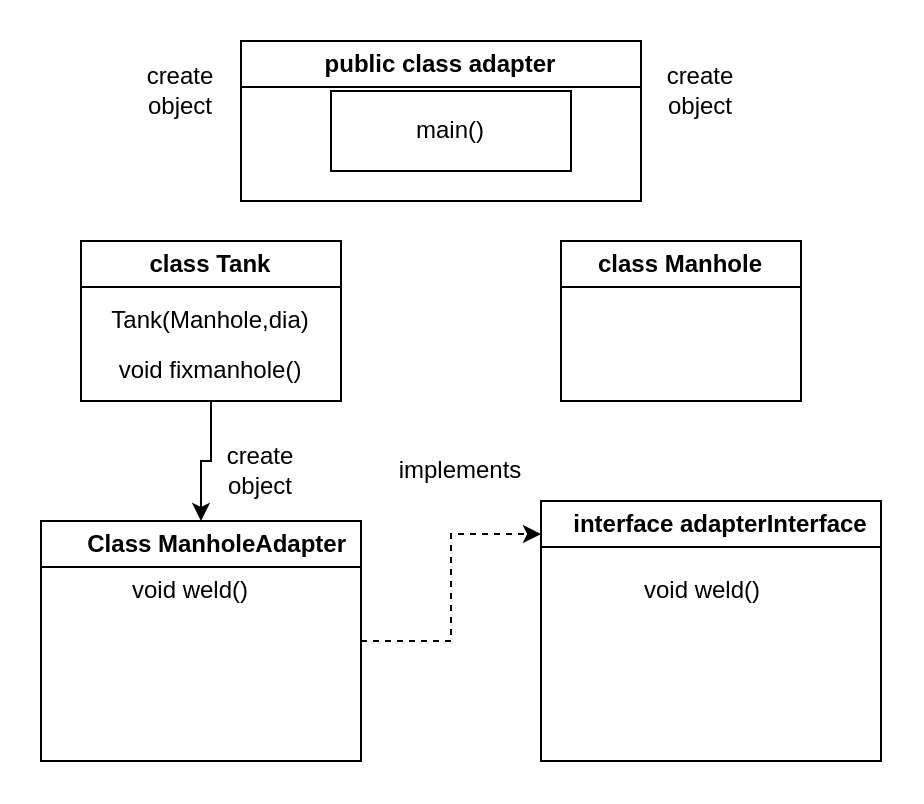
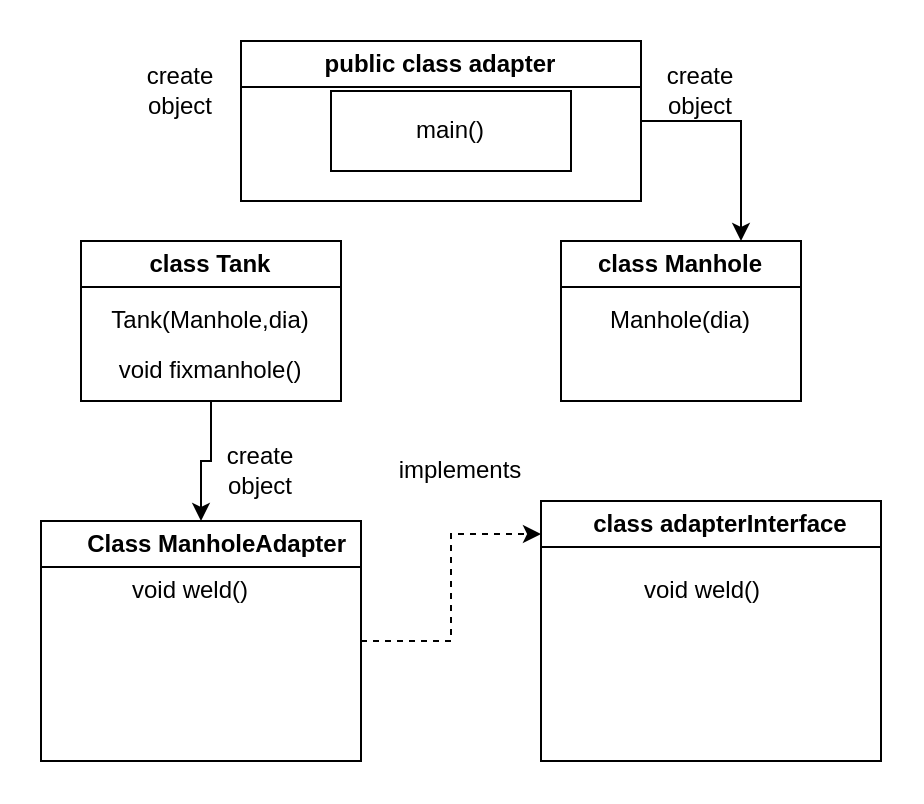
edge "public class adapter" -> "class Manhole": added
node "Manhole(dia)": added
node "interface adapterInterface": label "interface adapterInterface" -> "class adapterInterface"
